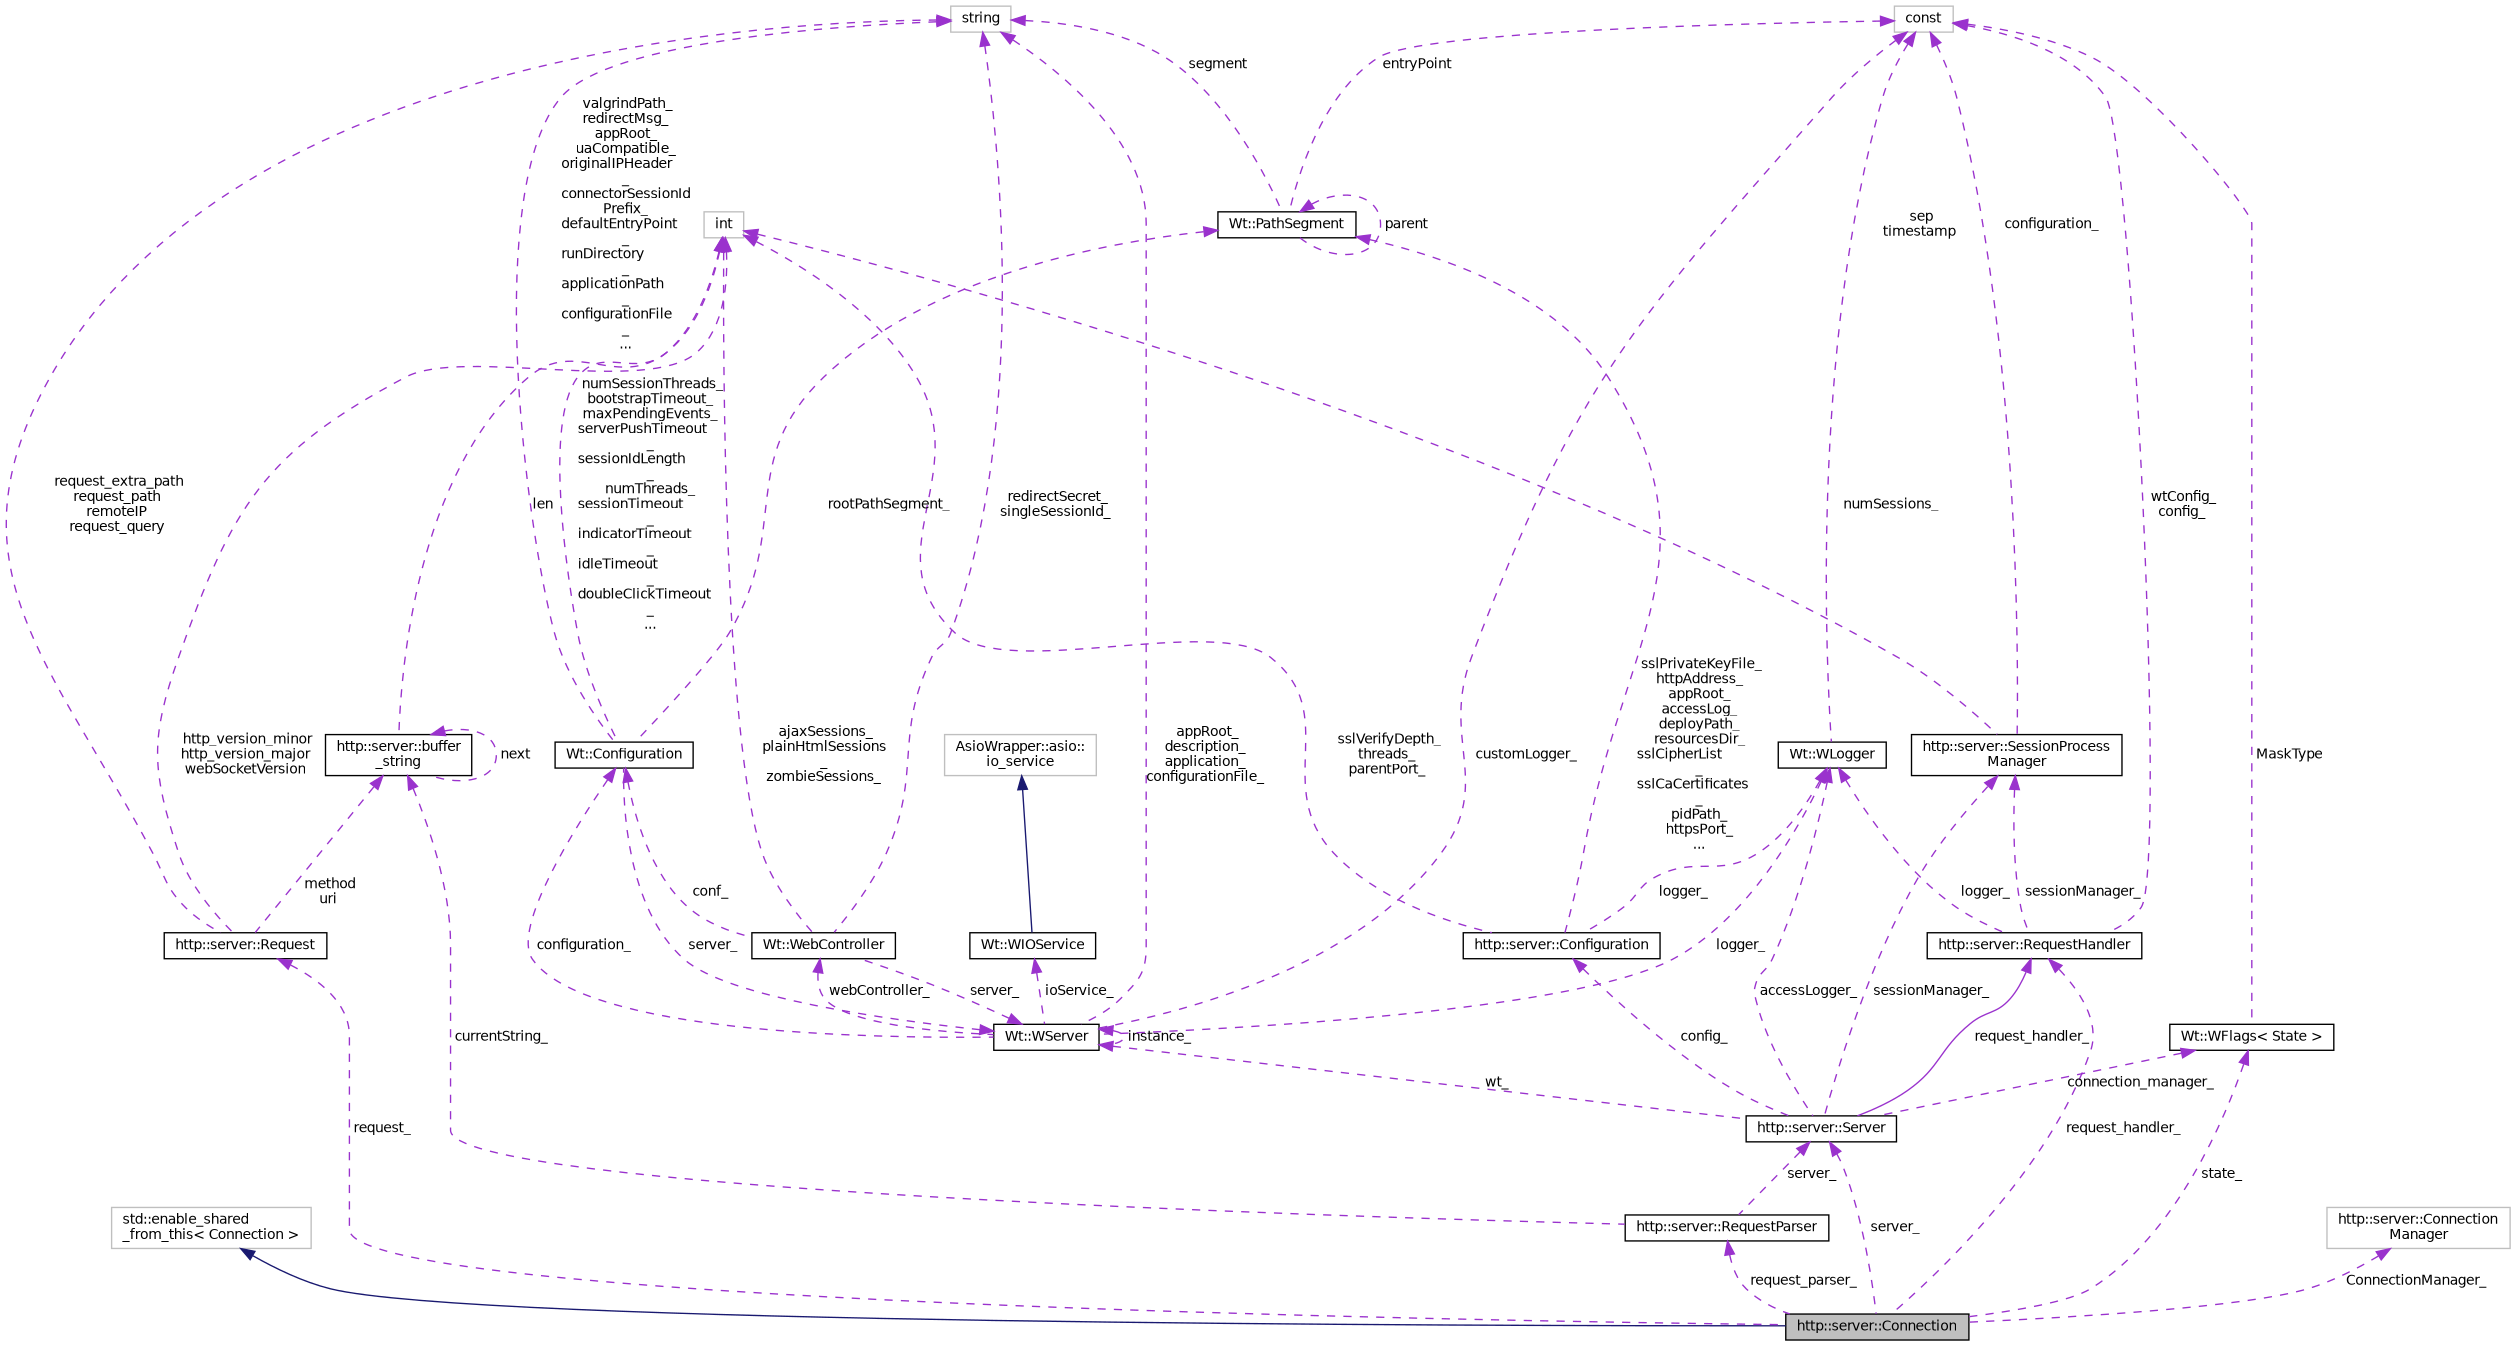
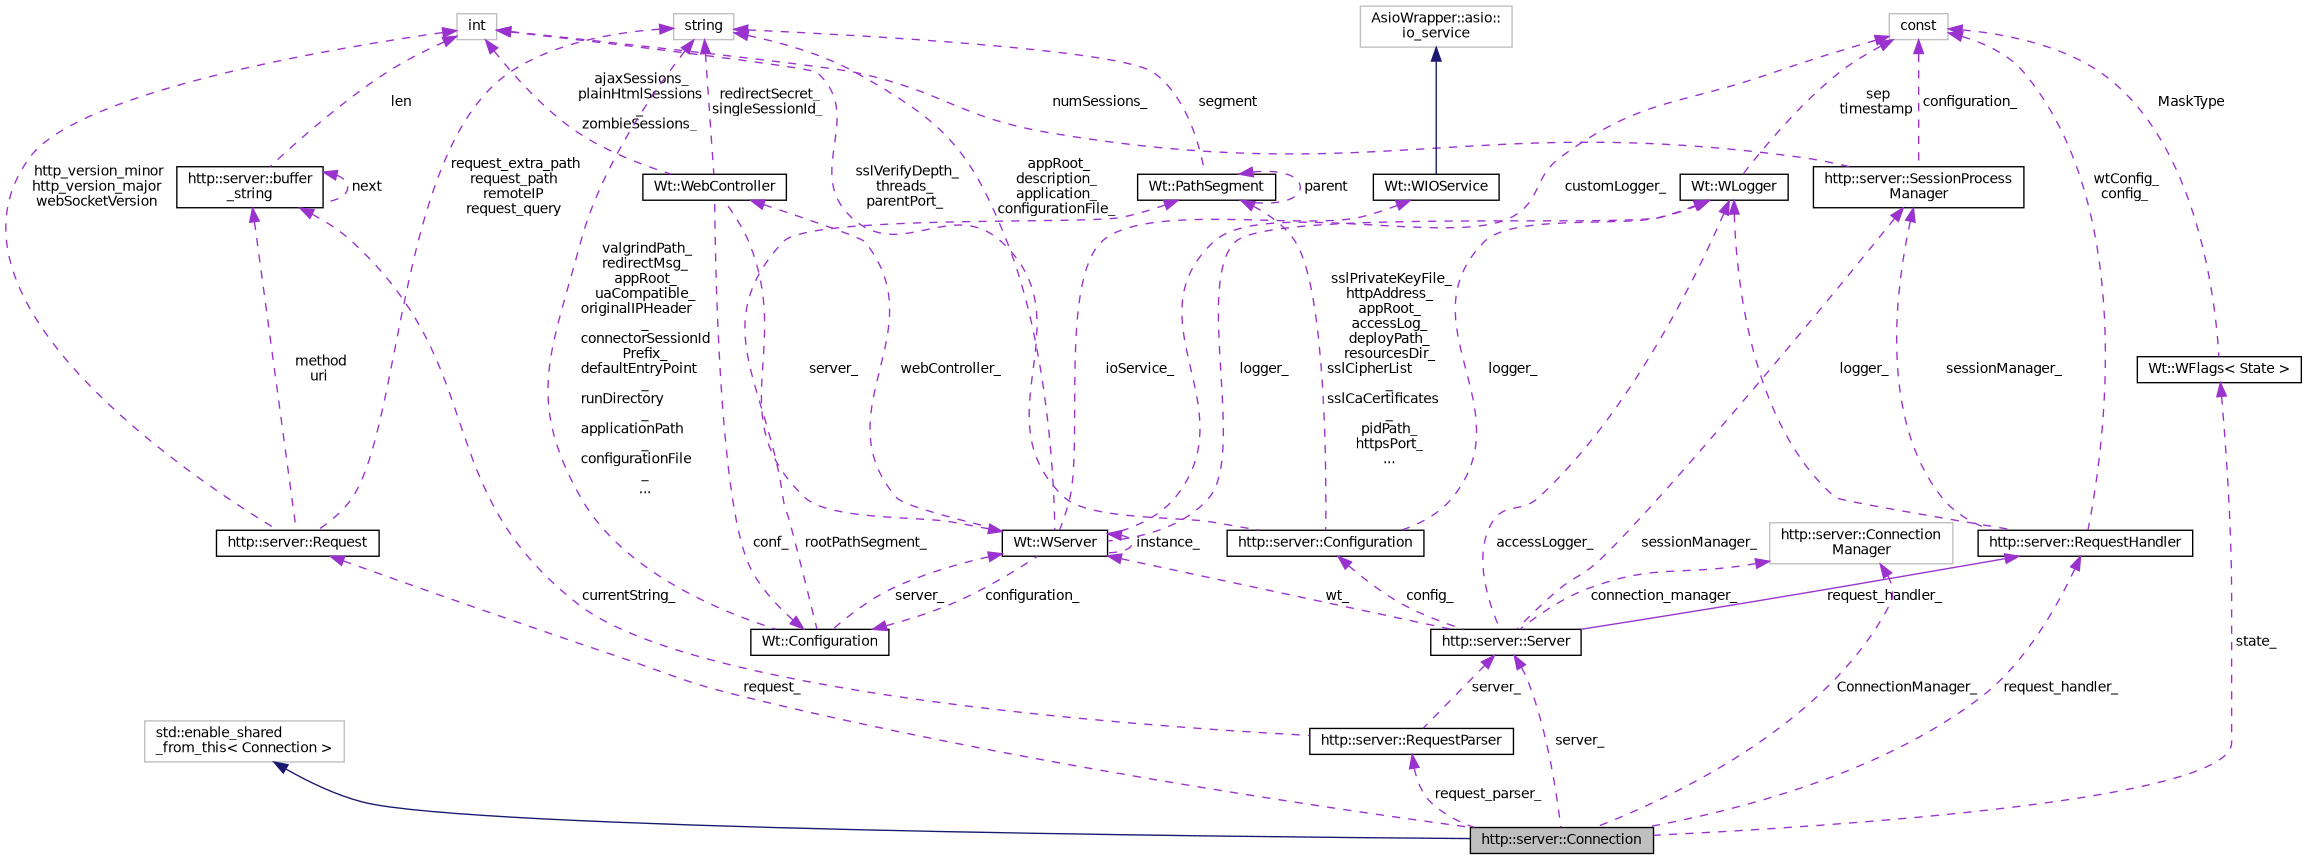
edge "Wt::PathSegment" -> "const": removed, label "entryPoint"
edge "Wt::Configuration" -> "int": removed, label "numSessionThreads_ bootstrapTimeout_ maxPendingEvents_ serverPushTimeout _ sessionIdLength _ numThreads_ sessionTimeout _ indicatorTimeout _ idleTimeout _ doubleClickTimeout _ ..."
edge "http::server::Server" -> "Wt::WFlags< State >": now "http::server::Server" -> "http::server::Connection Manager"
